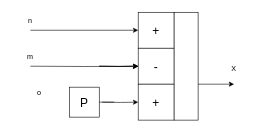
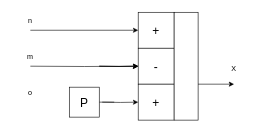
node "o": moved (39, 93) -> (30, 93)
